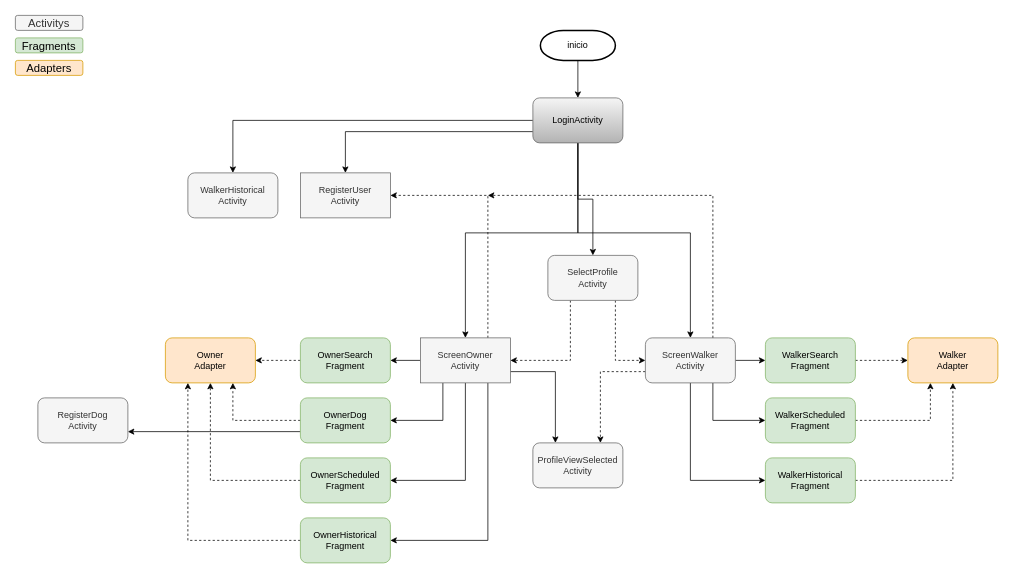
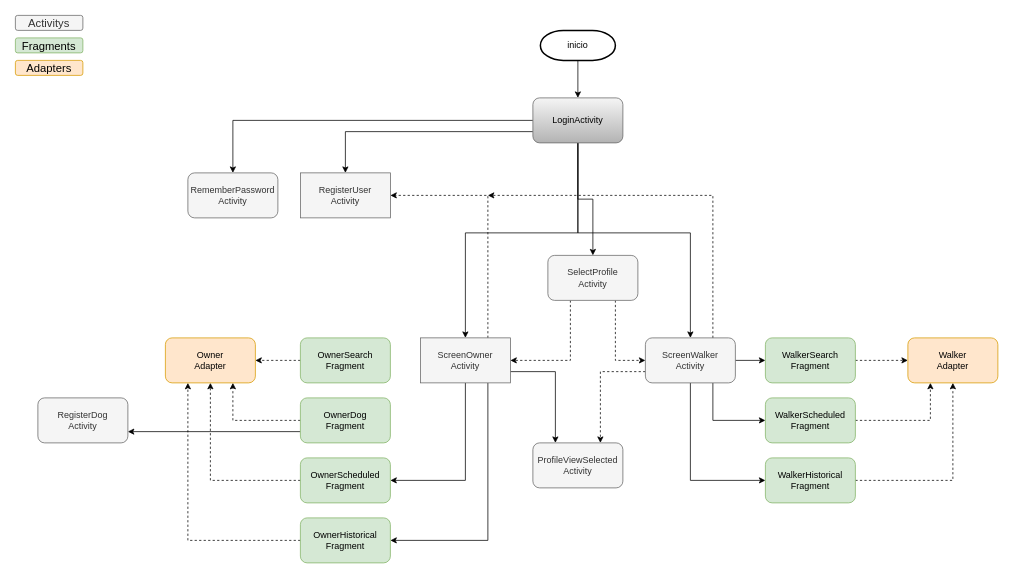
node "WalkerHistorical Activity": label "WalkerHistorical Activity" -> "RememberPassword Activity"
edge "ScreenOwner Activity" -> "OwnerSearch Fragment": removed
edge "ScreenOwner Activity" -> "OwnerDog Fragment": removed
